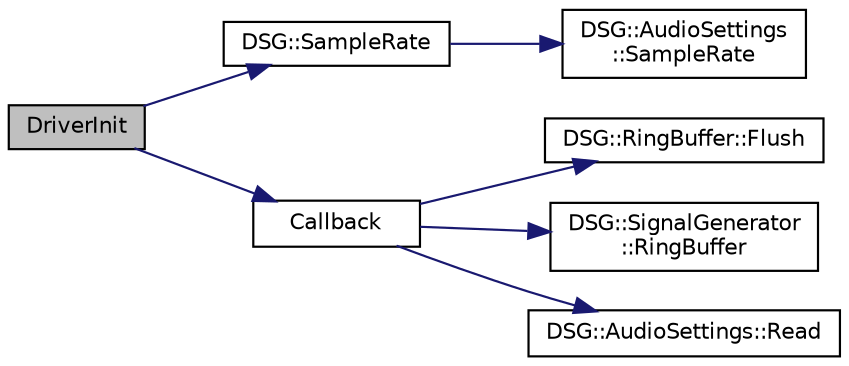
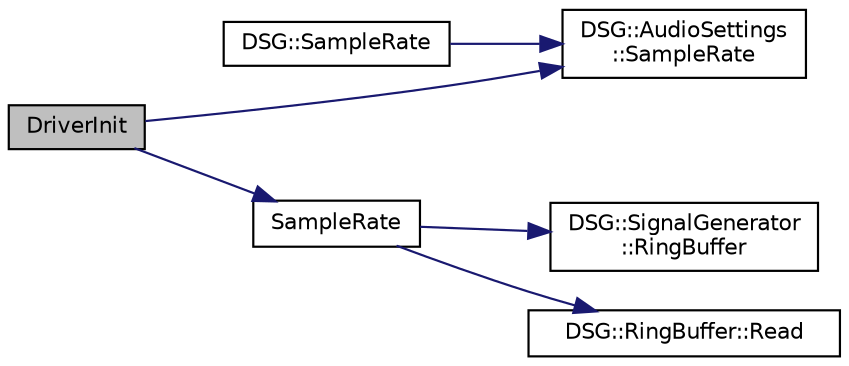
edge "DriverInit" -> "DSG::SampleRate": now "DriverInit" -> "DSG::AudioSettings ::SampleRate"
node "DSG::RingBuffer::Flush": removed
node "Callback": label "Callback" -> "SampleRate"
node "DSG::AudioSettings::Read": label "DSG::AudioSettings::Read" -> "DSG::RingBuffer::Read"
